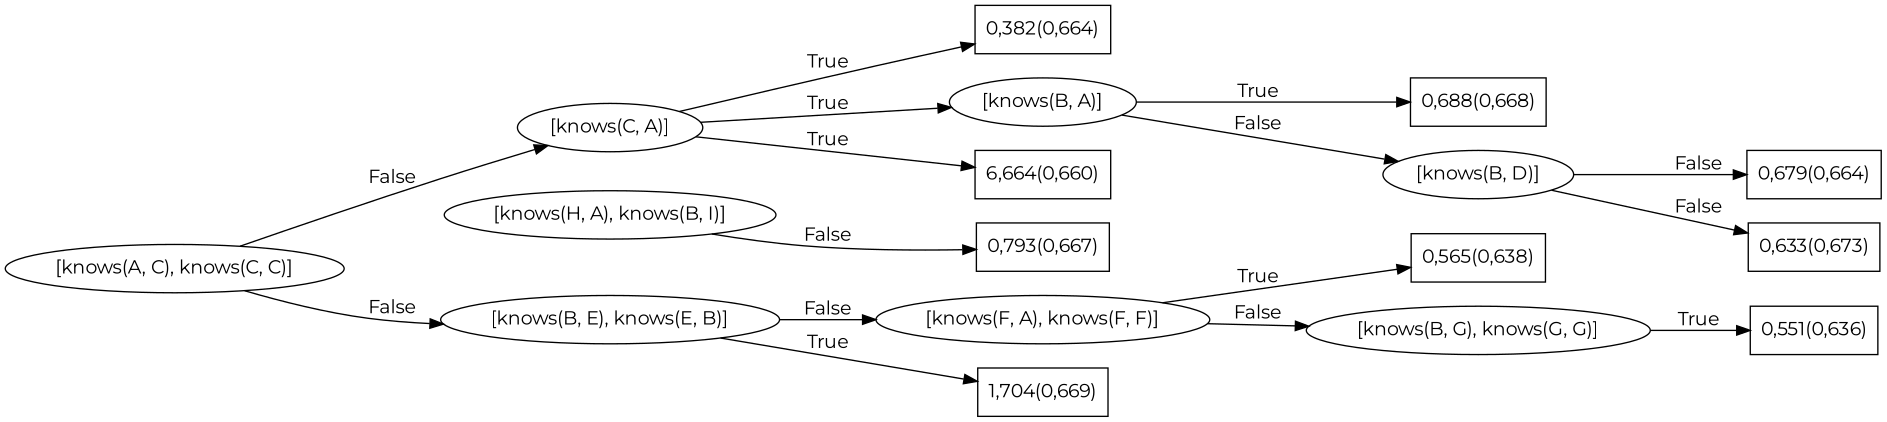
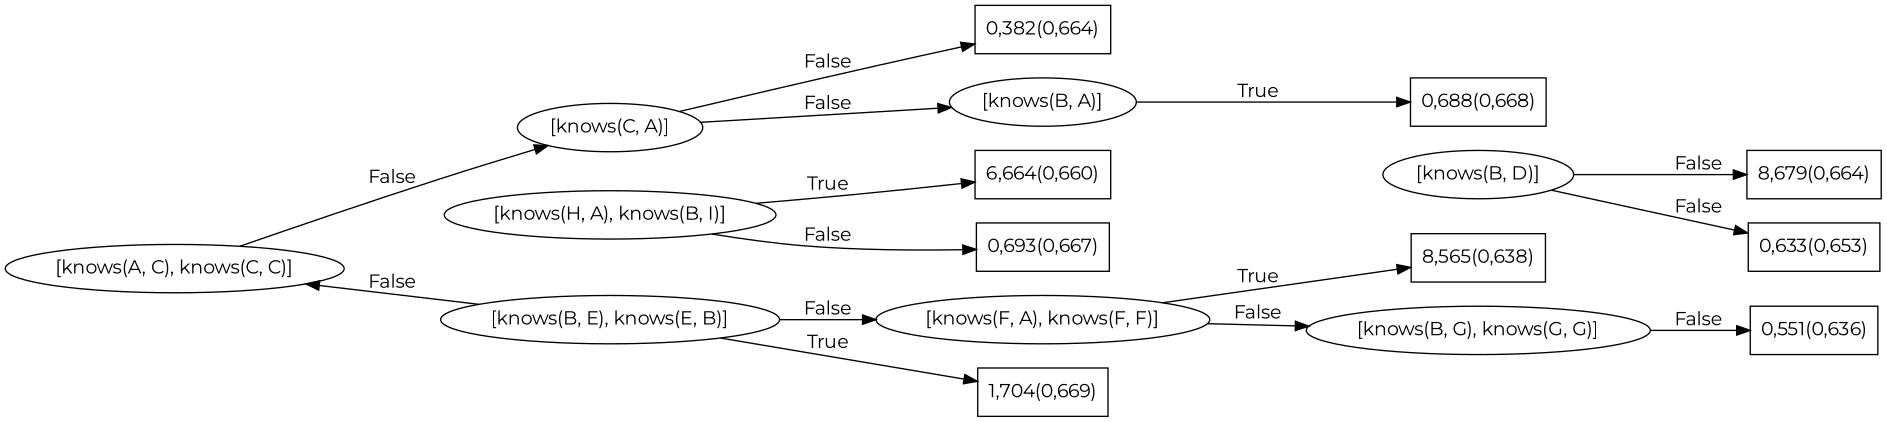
edge "[knows(C, A)]" -> "0,382(0,664)": label "True" -> "False"
edge "[knows(C, A)]" -> "[knows(B, A)]": label "True" -> "False"
edge "[knows(B, A)]" -> "[knows(B, D)]": removed, label "False"
edge "[knows(C, A)]" -> "6,664(0,660)": now "[knows(H, A), knows(B, I)]" -> "6,664(0,660)"
node "0,679(0,664)": label "0,679(0,664)" -> "8,679(0,664)"
node "0,793(0,667)": label "0,793(0,667)" -> "0,693(0,667)"
node "0,633(0,673)": label "0,633(0,673)" -> "0,633(0,653)"
node "0,565(0,638)": label "0,565(0,638)" -> "8,565(0,638)"
edge "[knows(A, C), knows(C, C)]" -> "[knows(B, E), knows(E, B)]": reversed
edge "[knows(B, G), knows(G, G)]" -> "0,551(0,636)": label "True" -> "False"
